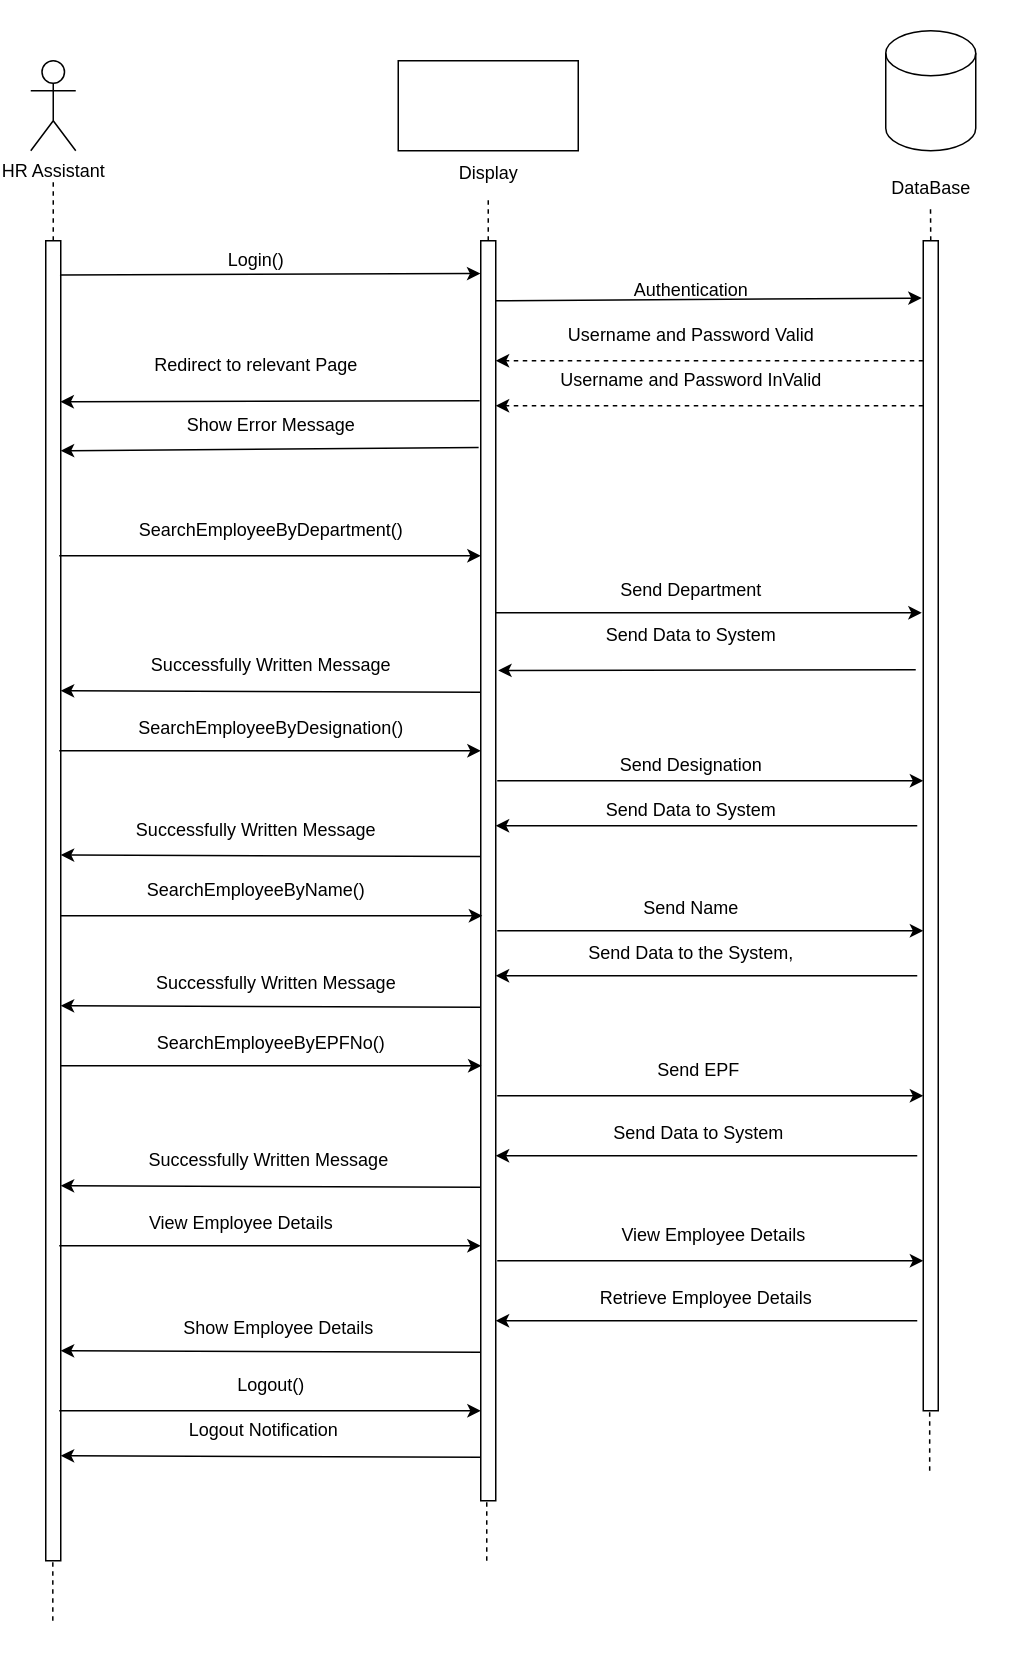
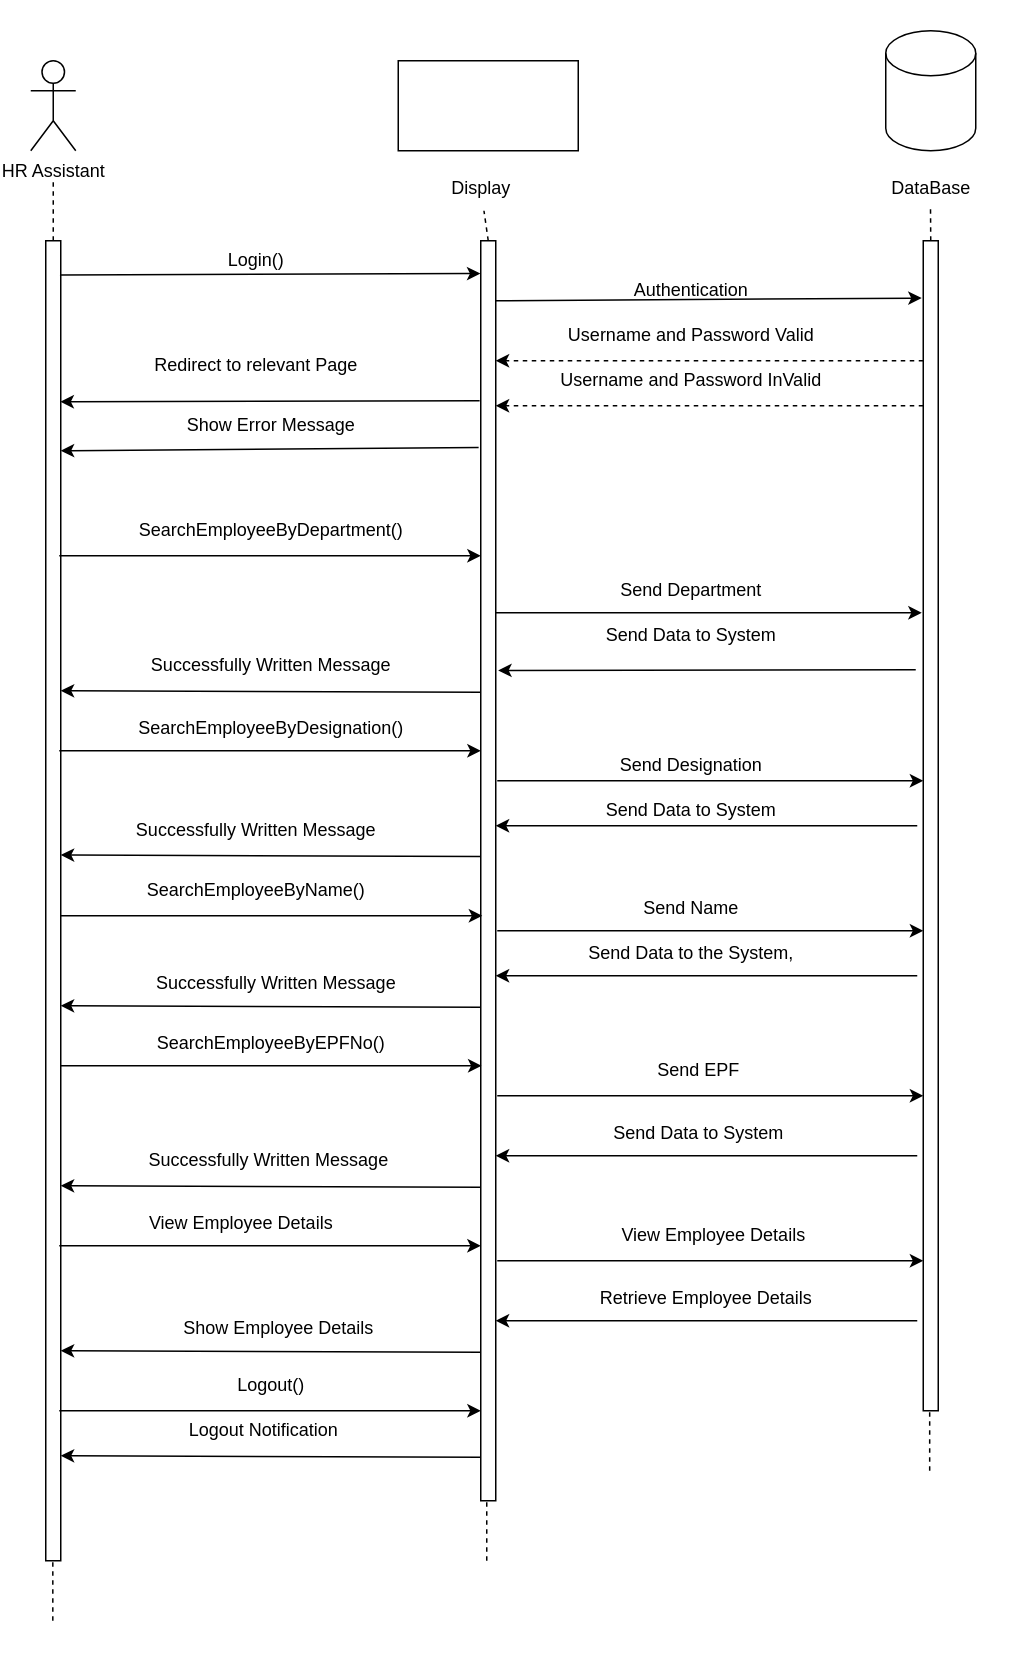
node "Display": moved (488, 173) -> (481, 188)
